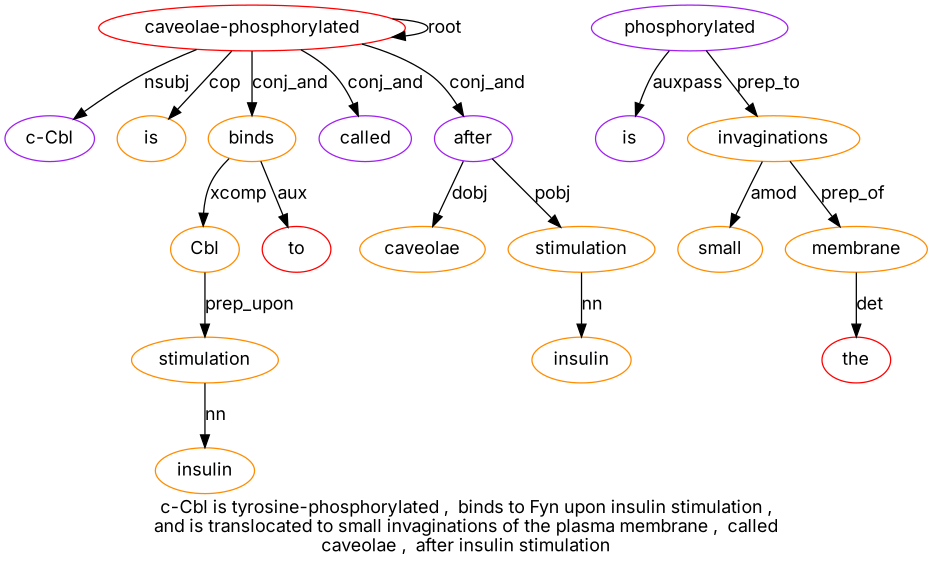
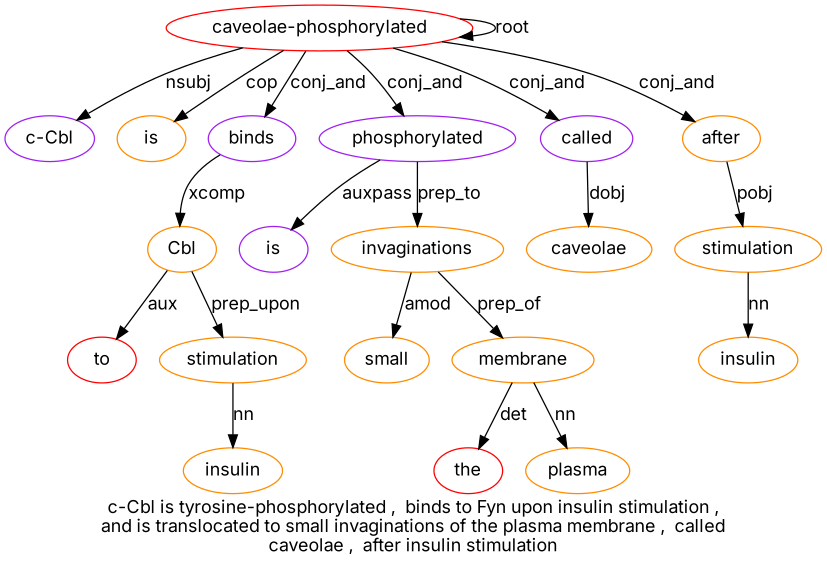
edge "caveolae-phosphorylated" -> "phosphorylated": added, label "conj_and"
node "binds": color darkorange -> purple
node "after": color purple -> darkorange
edge "binds" -> "to": now "Cbl" -> "to"
edge "after" -> "caveolae": now "called" -> "caveolae"
node "plasma": added
